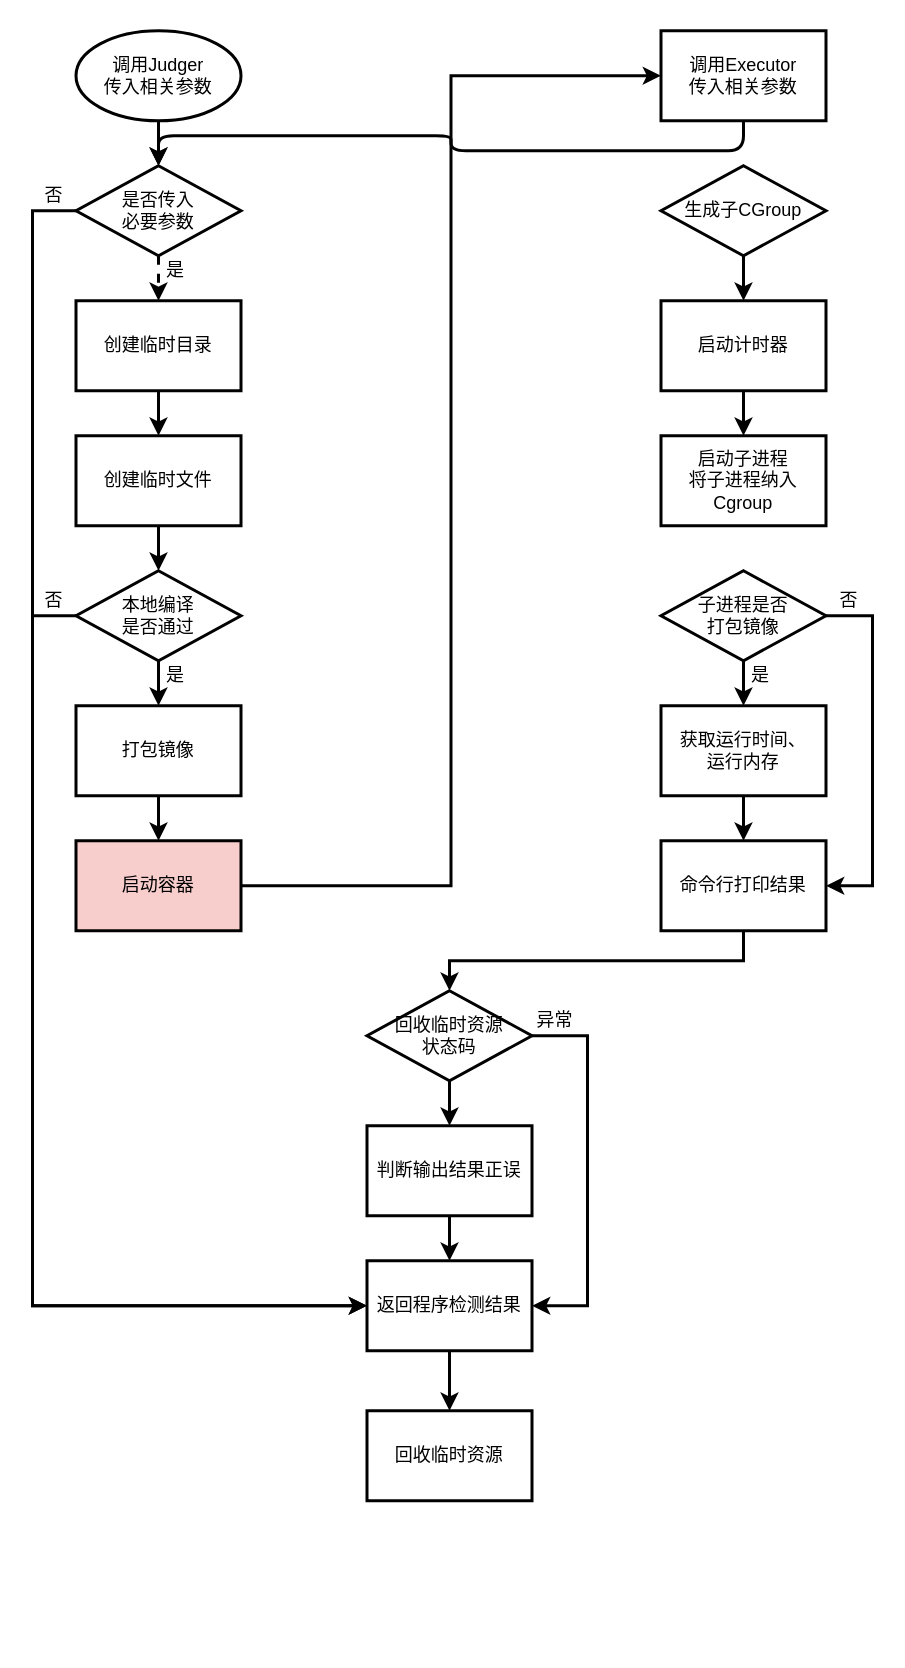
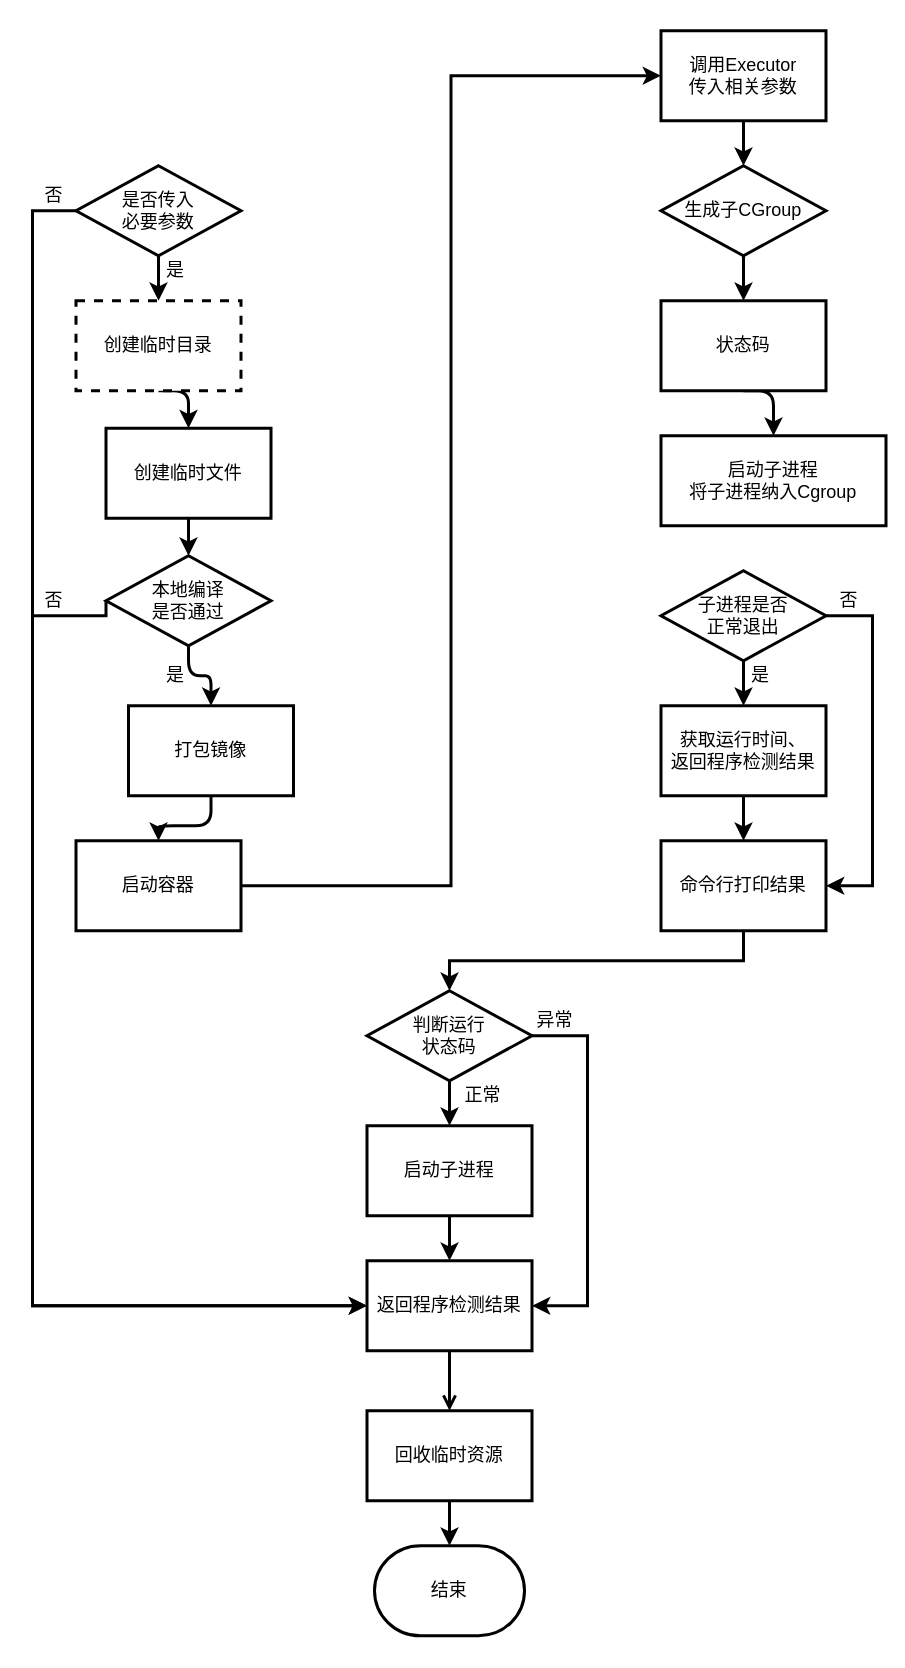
node "调用Judger 传入相关参数": removed
edge "调用Judger 传入相关参数" -> "是否传入 必要参数": removed
edge "调用Executor 传入相关参数" -> "是否传入 必要参数": now "调用Executor 传入相关参数" -> "生成子CGroup"
edge "是否传入 必要参数" -> "创建临时目录": style dashed -> solid
node "创建临时目录": style solid -> dashed
node "启动计时器": label "启动计时器" -> "状态码"
node "创建临时文件": moved (158, 481) -> (188, 473)
node "启动子进程 将子进程纳入Cgroup": size 165x90 -> 225x90
node "本地编译 是否通过": moved (158, 616) -> (188, 601)
node "子进程是否 打包镜像": label "子进程是否 打包镜像" -> "子进程是否 正常退出"
node "打包镜像": moved (158, 751) -> (211, 751)
node "获取运行时间、 运行内存": label "获取运行时间、 运行内存" -> "获取运行时间、 返回程序检测结果"
node "启动容器": fillcolor #f8cecc -> #ffffff
node "回收临时资源 状态码": label "回收临时资源 状态码" -> "判断运行 状态码"
node "正常": added
node "判断输出结果正误": label "判断输出结果正误" -> "启动子进程"
edge "返回程序检测结果" -> "回收临时资源": arrowhead classic -> open
edge "回收临时资源" -> "结束": added
node "结束": added
